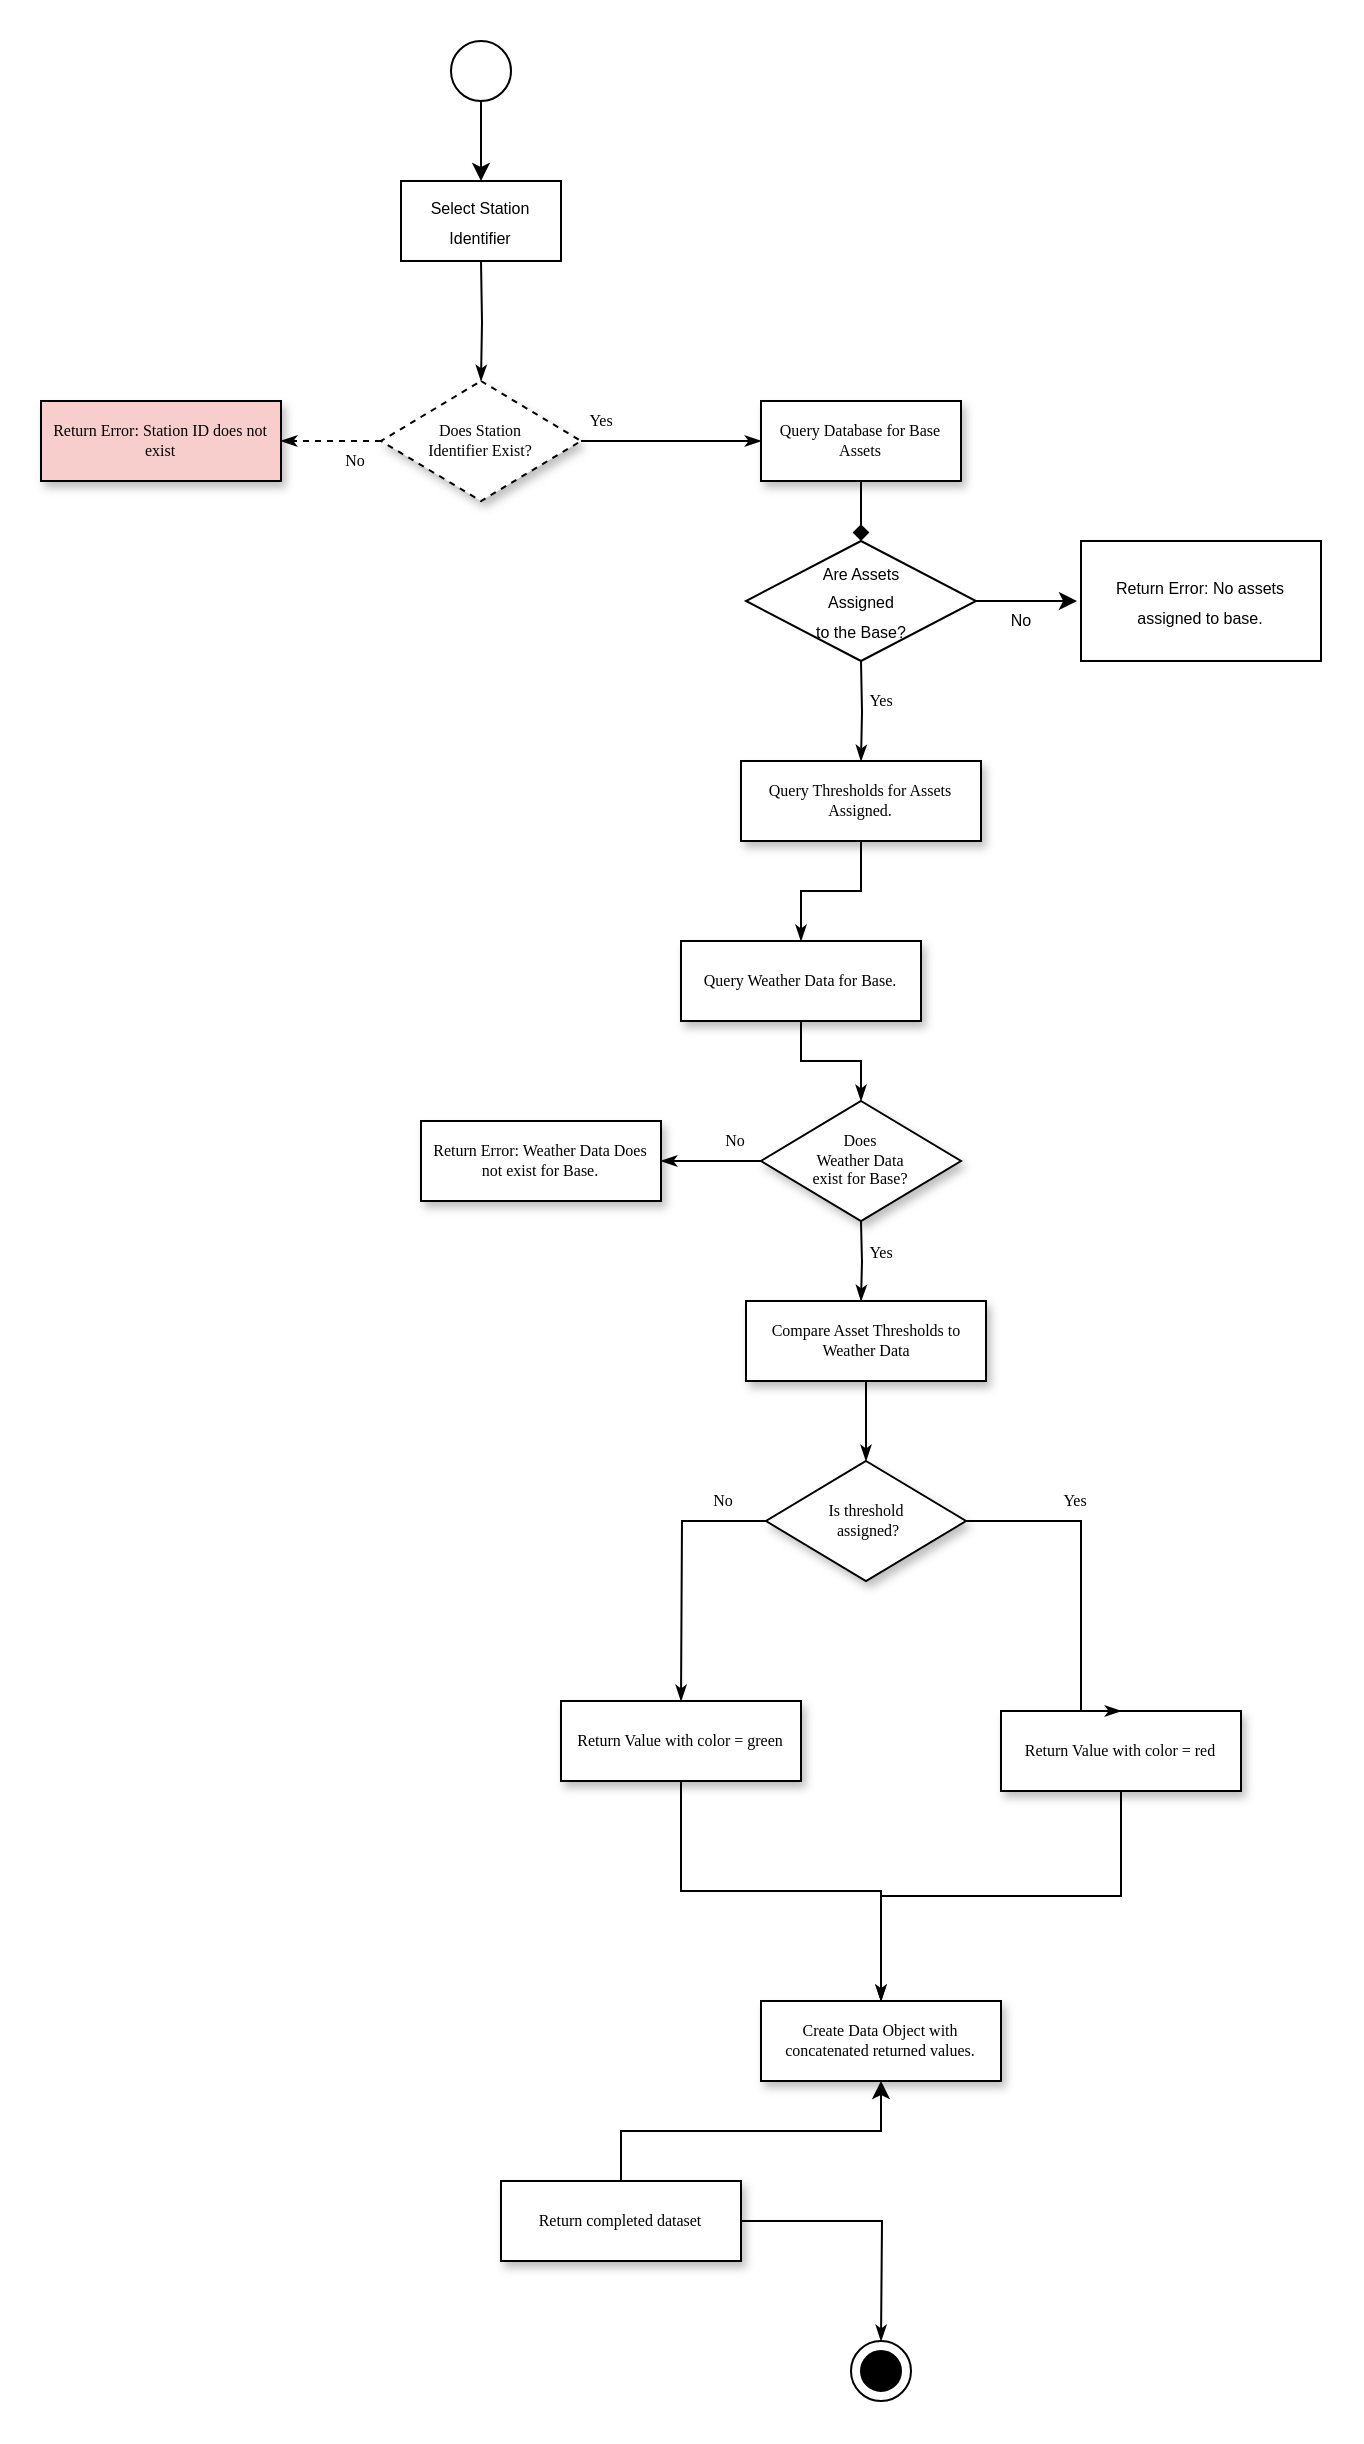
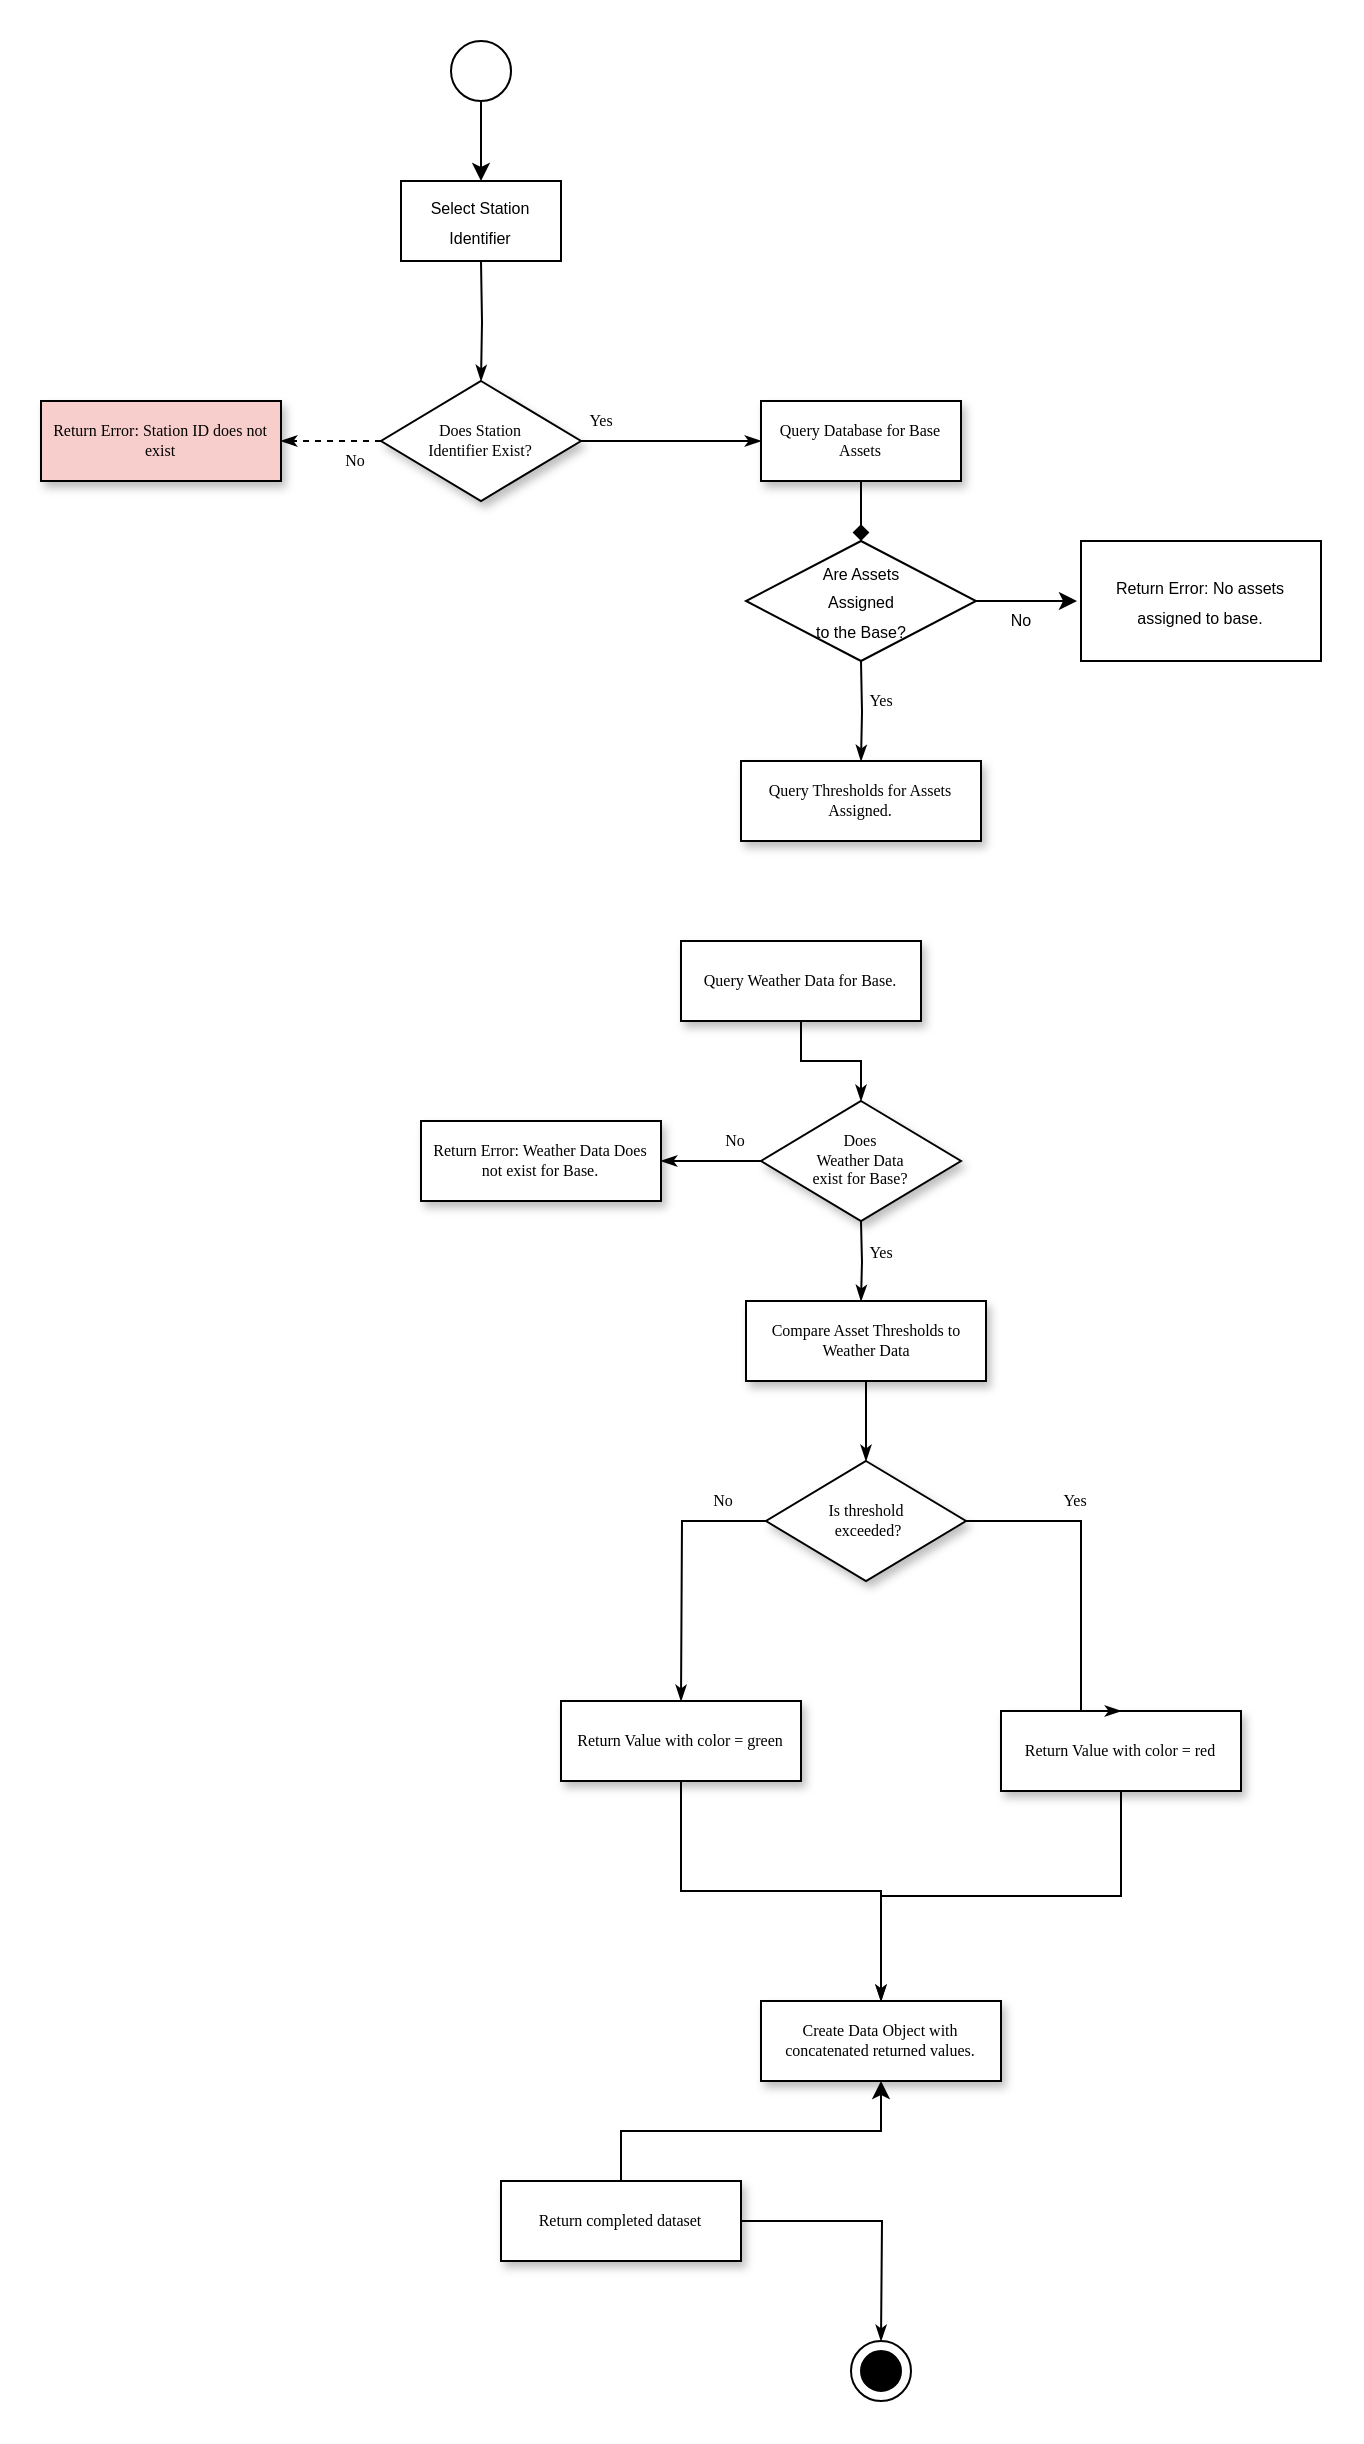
node "Does Station Identifier Exist?": style dashed -> solid
edge "Query Thresholds for Assets Assigned." -> "Query Weather Data for Base.": removed
node "Is threshold assigned?": label "Is threshold assigned?" -> "Is threshold exceeded?"
